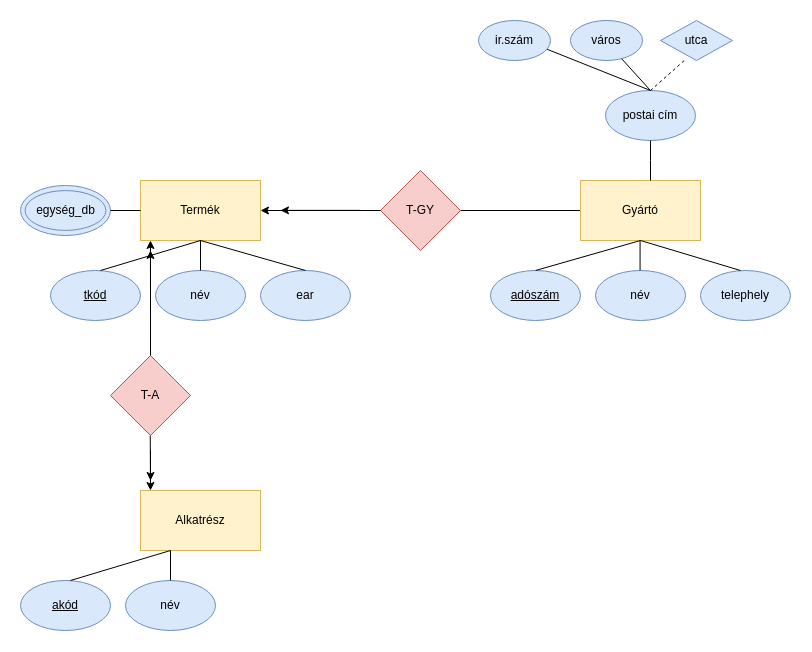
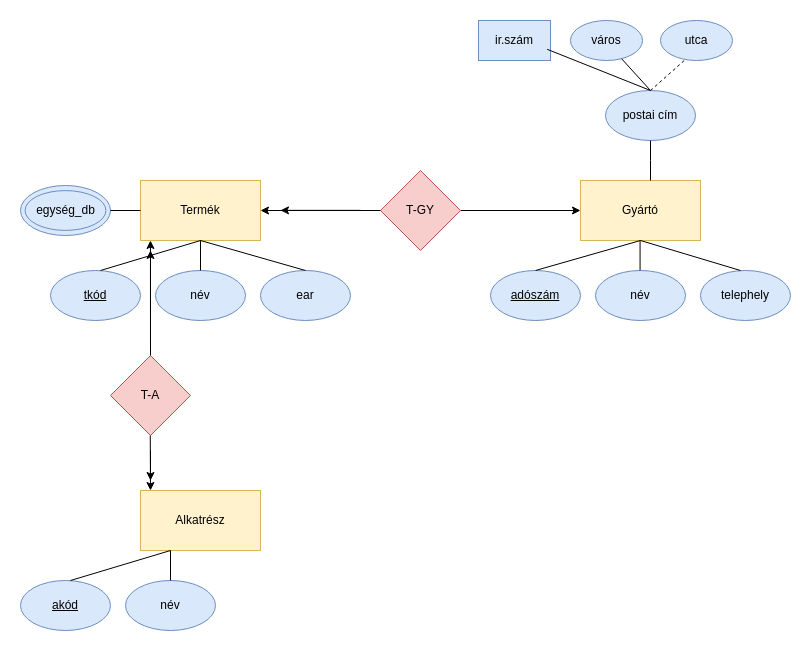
node "ir.szám": shape ellipse -> rectangle
node "utca": shape diamond -> ellipse
edge "T-GY" -- "Gyártó": arrowhead none -> classic
